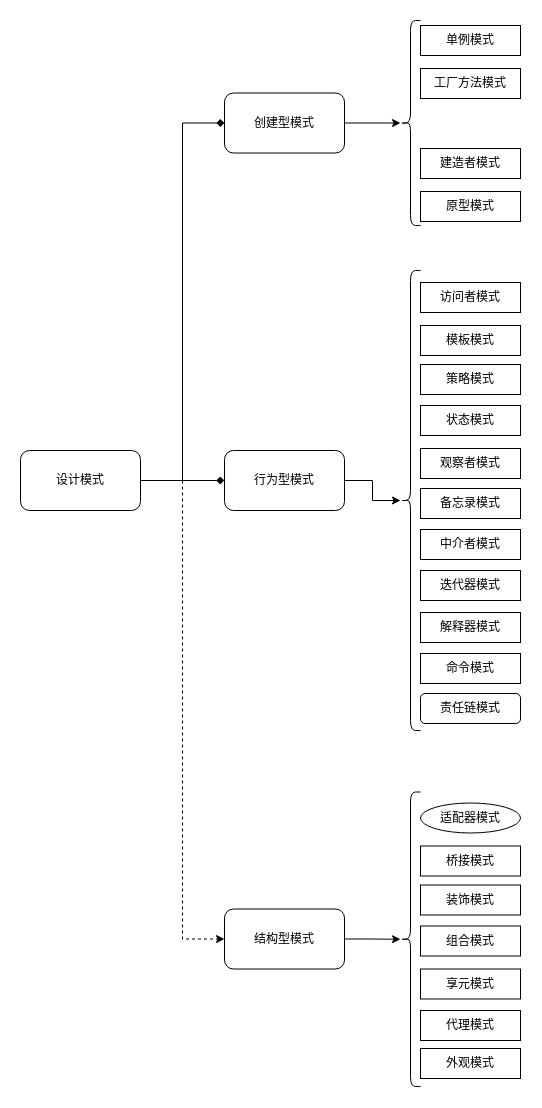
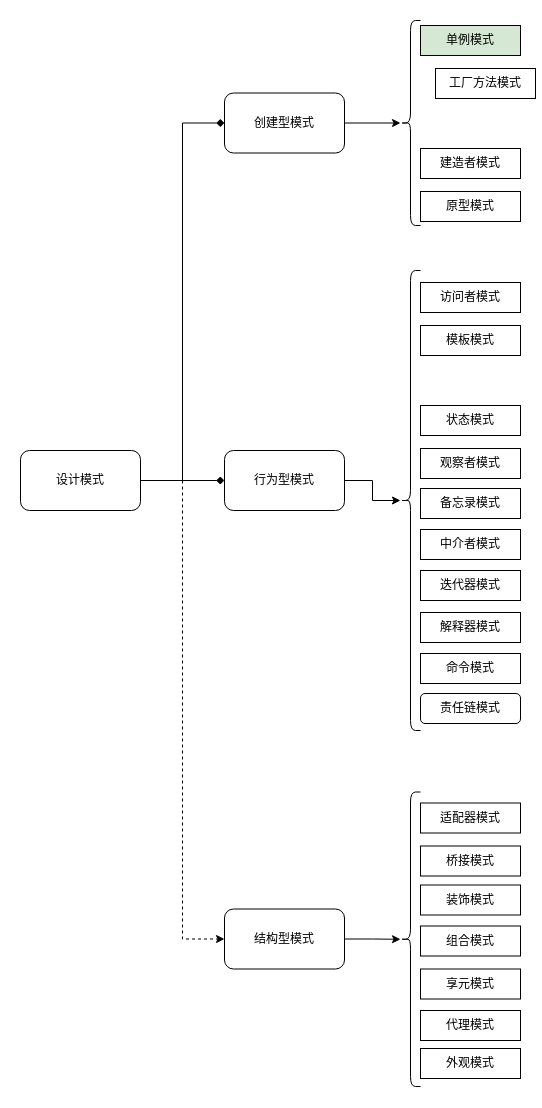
node "单例模式": fillcolor #ffffff -> #d5e8d4
node "工厂方法模式": moved (471, 84) -> (486, 84)
node "策略模式": removed
node "适配器模式": shape ellipse -> rectangle
